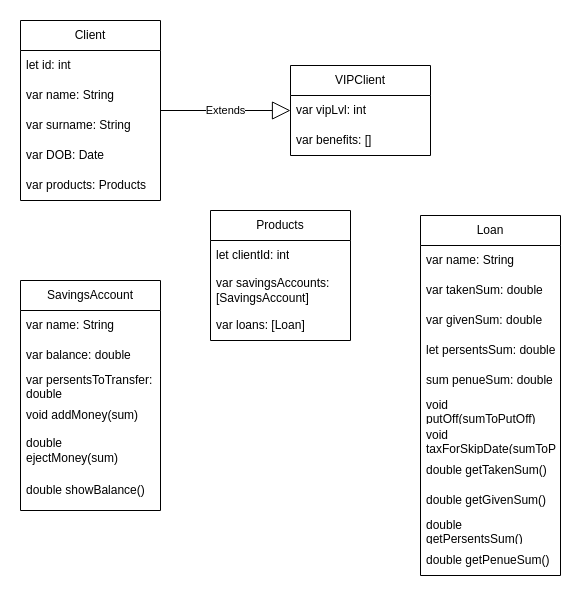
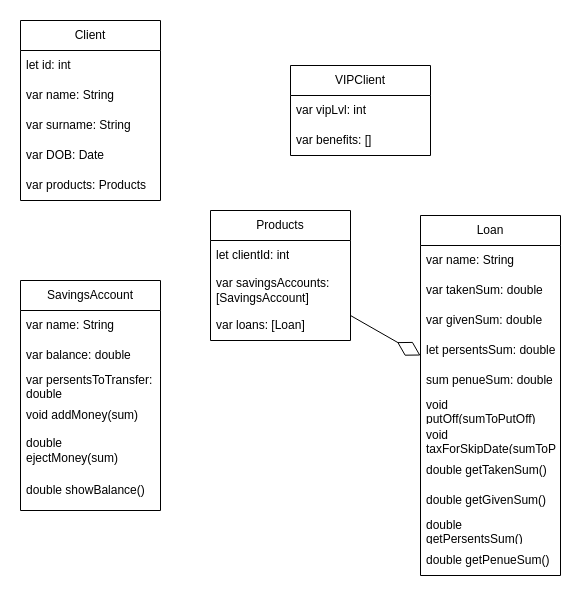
edge "Client" -> "VIPClient": removed, label "Extends"
edge "Products" -> "Loan": added
